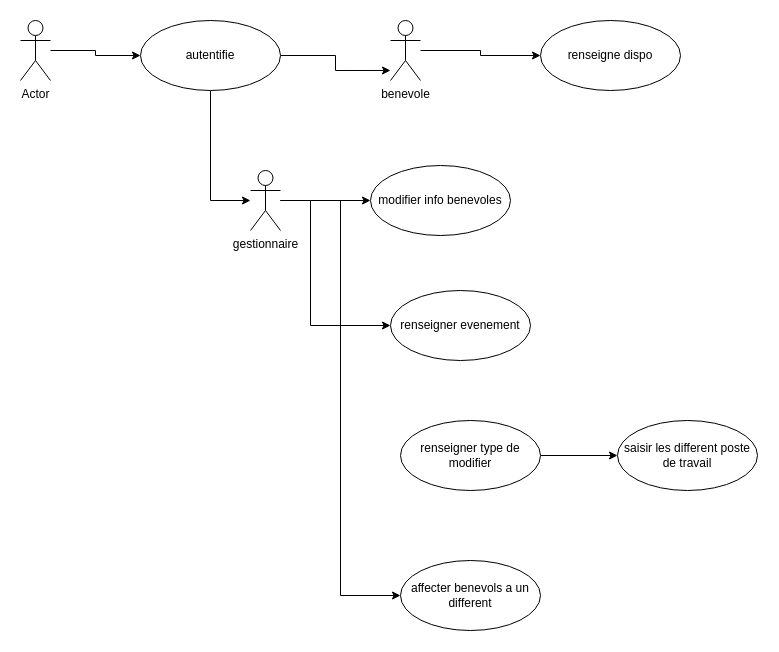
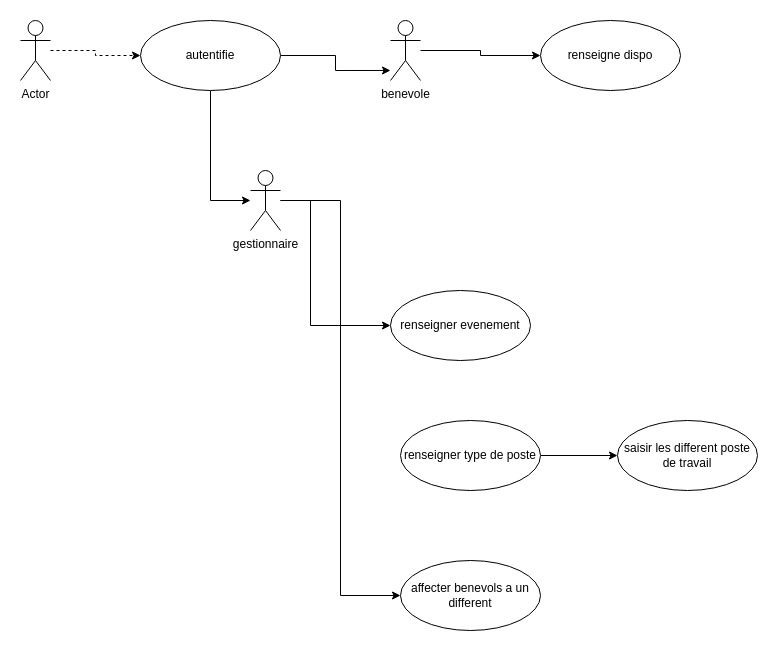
edge "Actor" -> "autentifie": style solid -> dashed
edge "gestionnaire" -> "modifier info benevoles": removed
node "modifier info benevoles": removed
node "renseigner type de modifier": label "renseigner type de modifier" -> "renseigner type de poste"
